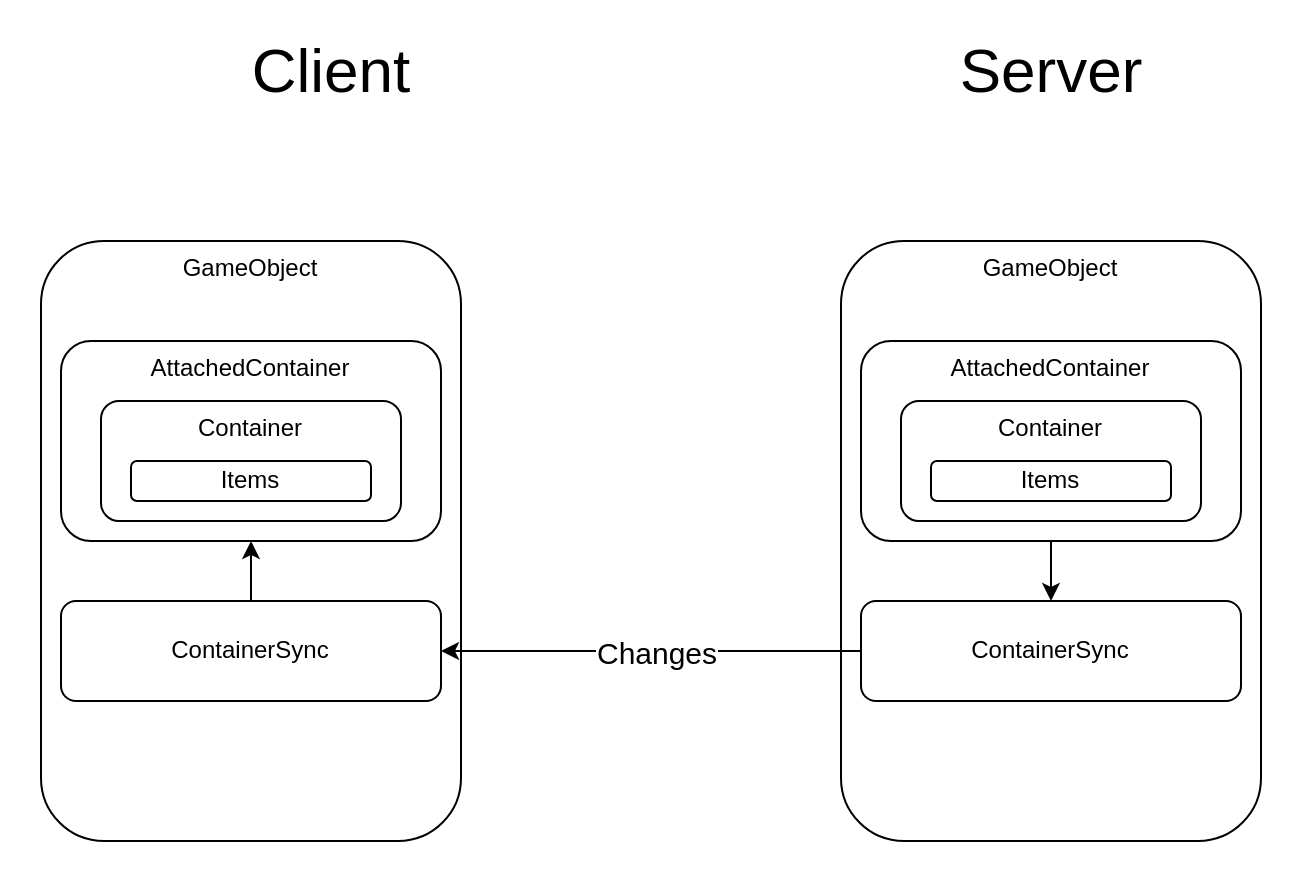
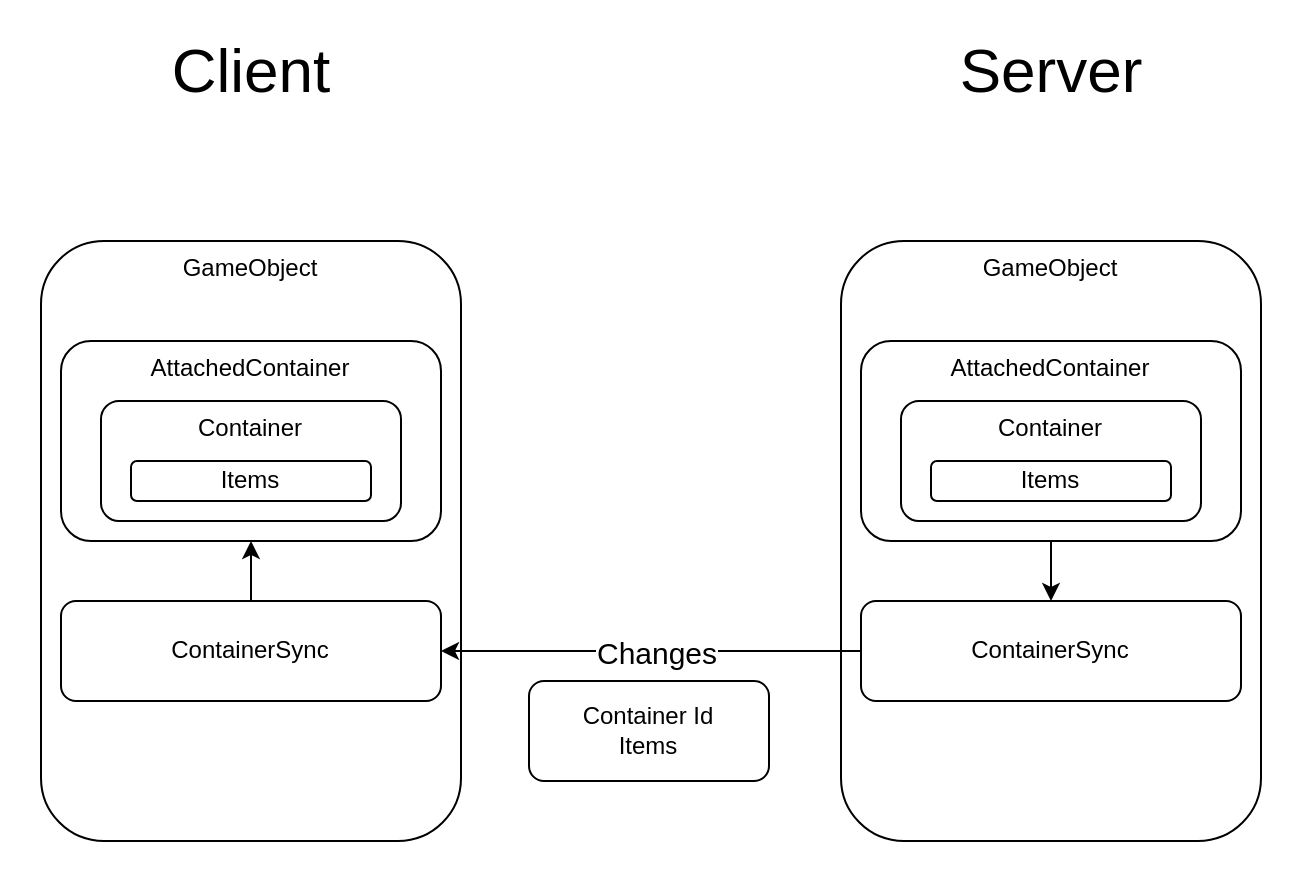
node "Client": moved (331, 71) -> (251, 71)
node "Container Id Items": added
